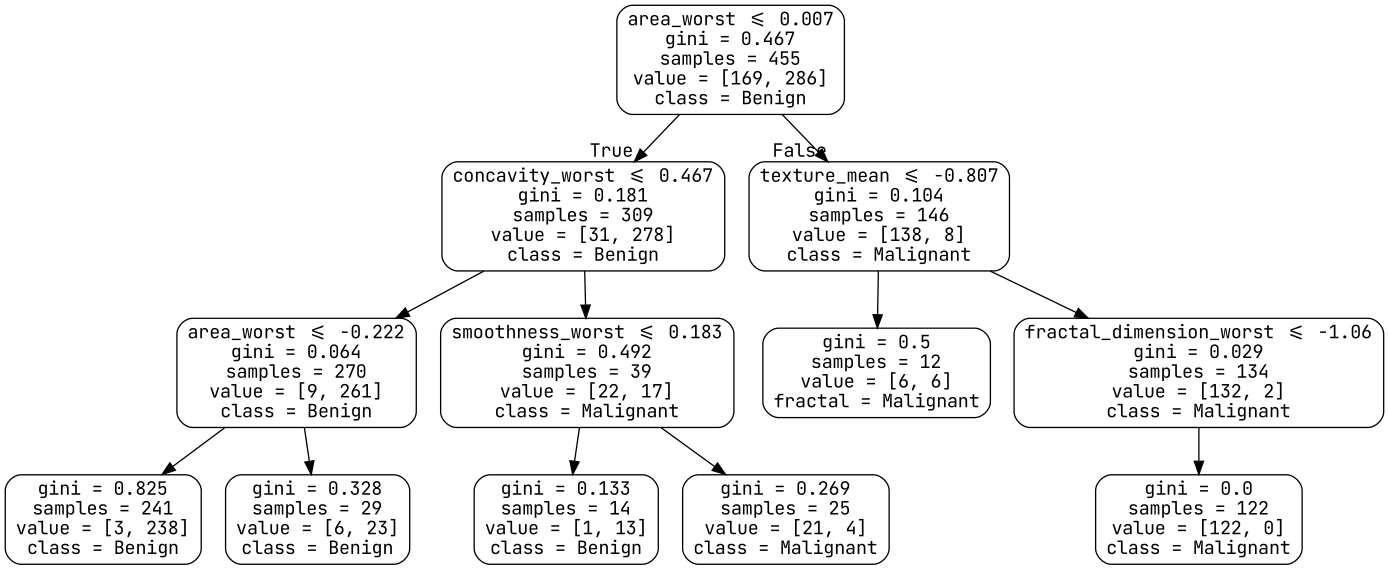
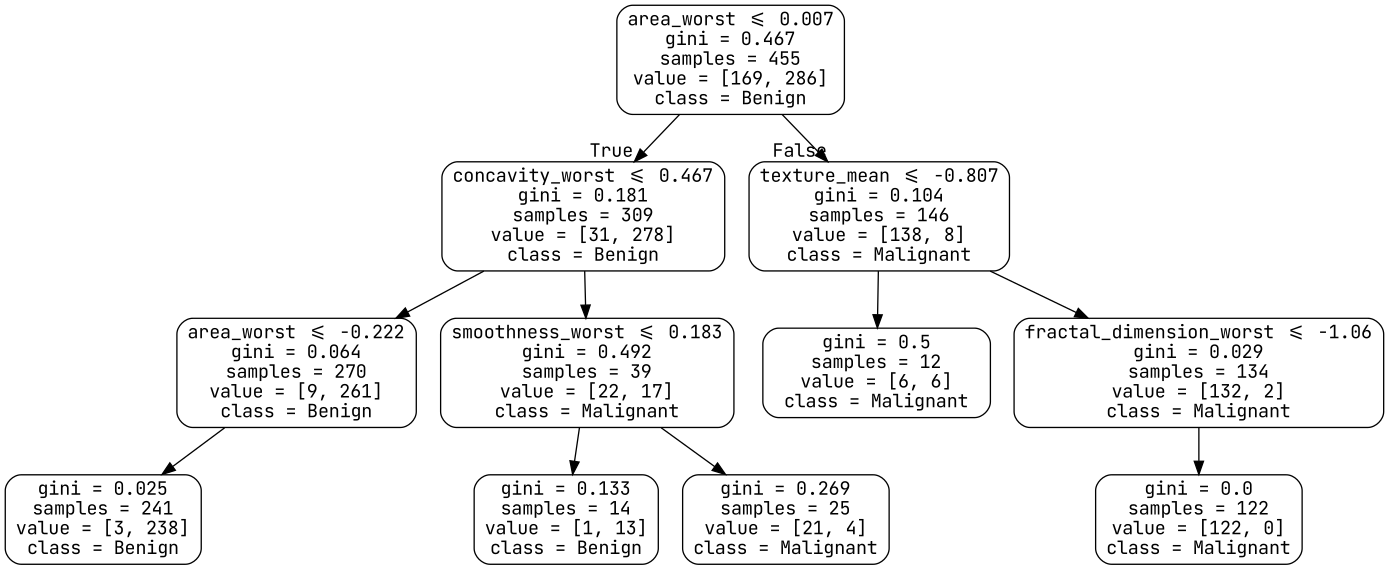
node "gini = 0.5 samples = 12 value = [6, 6] fractal = Malignant": label "gini = 0.5 samples = 12 value = [6, 6] fractal = Malignant" -> "gini = 0.5 samples = 12 value = [6, 6] class = Malignant"
node "gini = 0.825 samples = 241 value = [3, 238] class = Benign": label "gini = 0.825 samples = 241 value = [3, 238] class = Benign" -> "gini = 0.025 samples = 241 value = [3, 238] class = Benign"
node "gini = 0.328 samples = 29 value = [6, 23] class = Benign": removed
